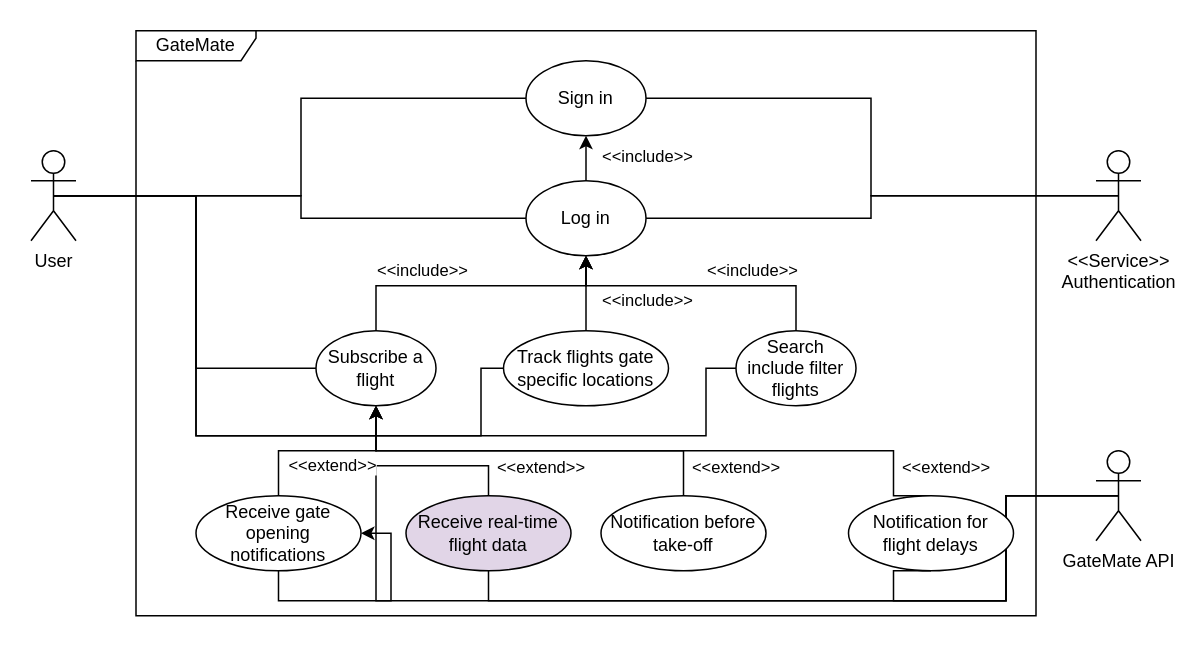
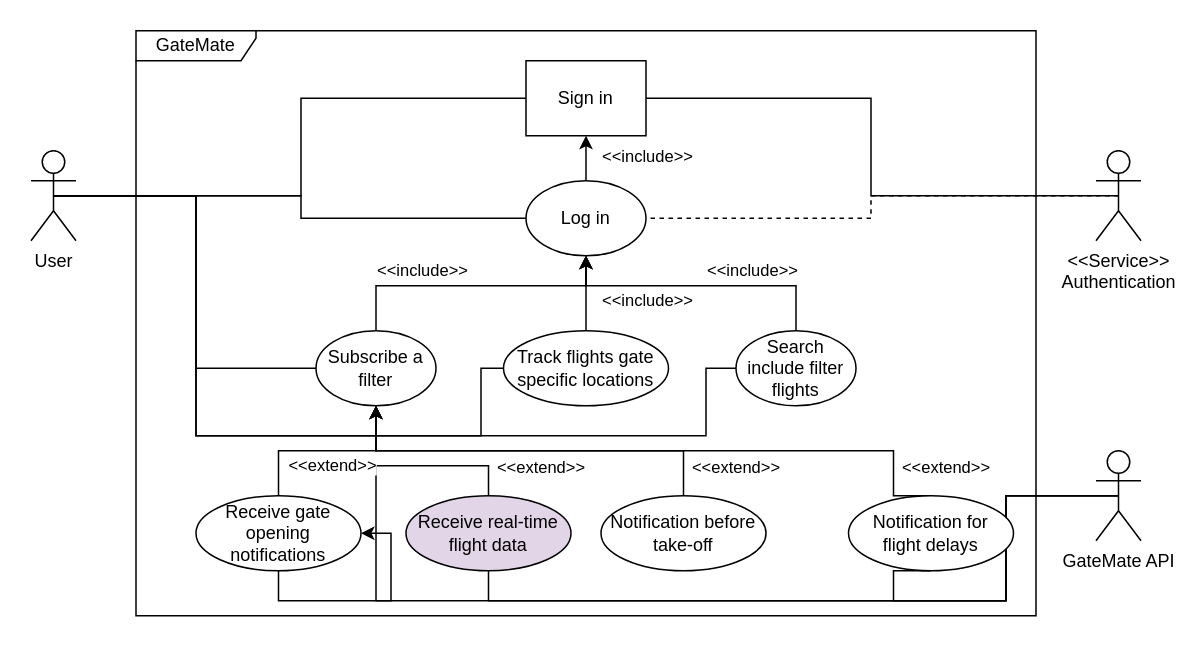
node "Sign in": shape ellipse -> rectangle
edge "<<Service>> Authentication" -- "Log in": style solid -> dashed
node "Subscribe a flight": label "Subscribe a flight" -> "Subscribe a filter"
